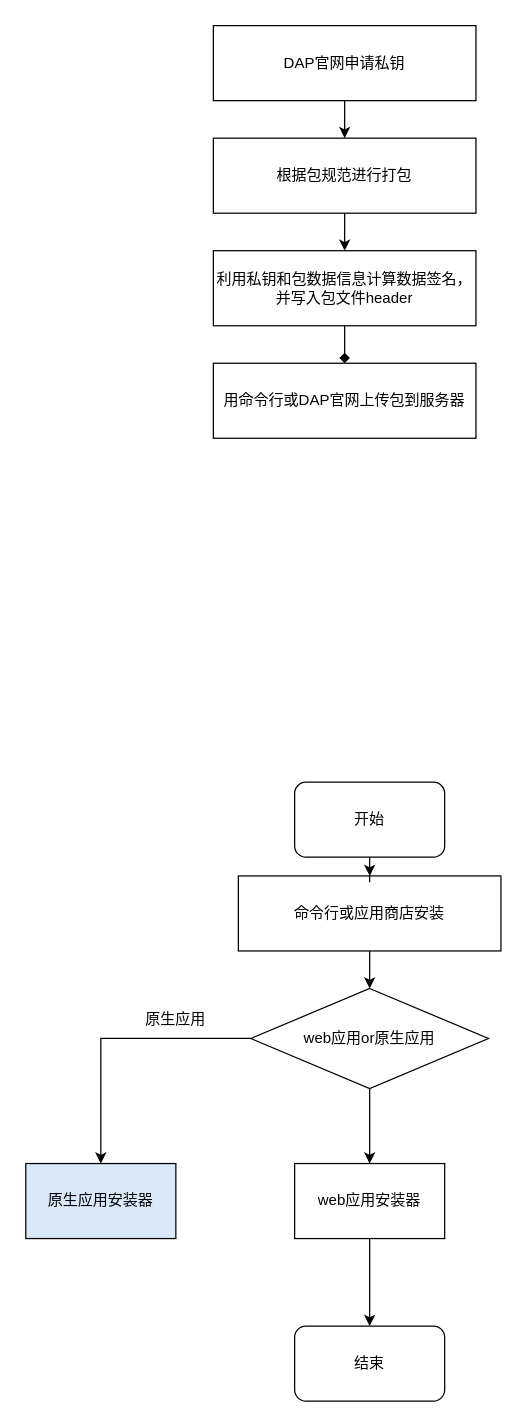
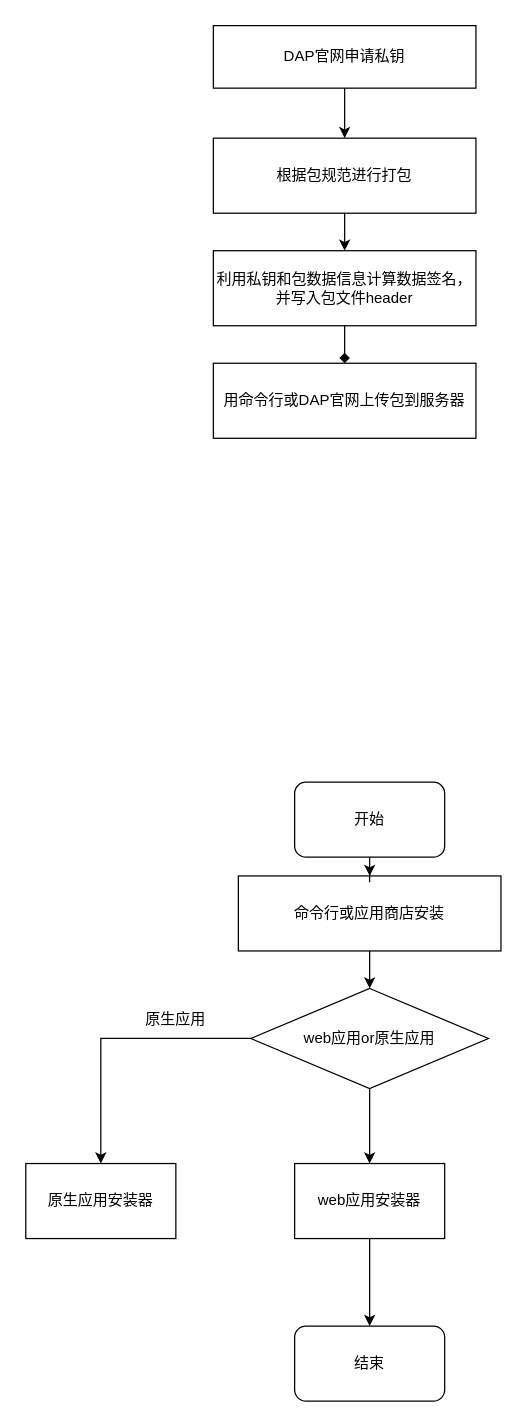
node "DAP官网申请私钥": size 263x75 -> 263x63
node "原生应用安装器": fillcolor #dae8fc -> #ffffff
